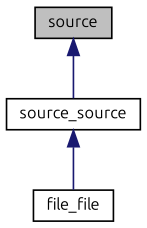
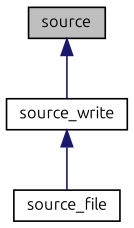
node "source_source": label "source_source" -> "source_write"
node "file_file": label "file_file" -> "source_file"
